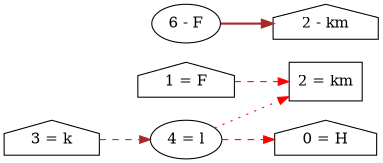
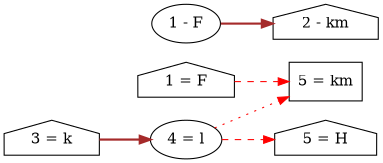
node "6 - F": label "6 - F" -> "1 - F"
node "2 = km": label "2 = km" -> "5 = km"
edge "3 = k" -> "4 = l": style dashed -> bold
node "0 = H": label "0 = H" -> "5 = H"
